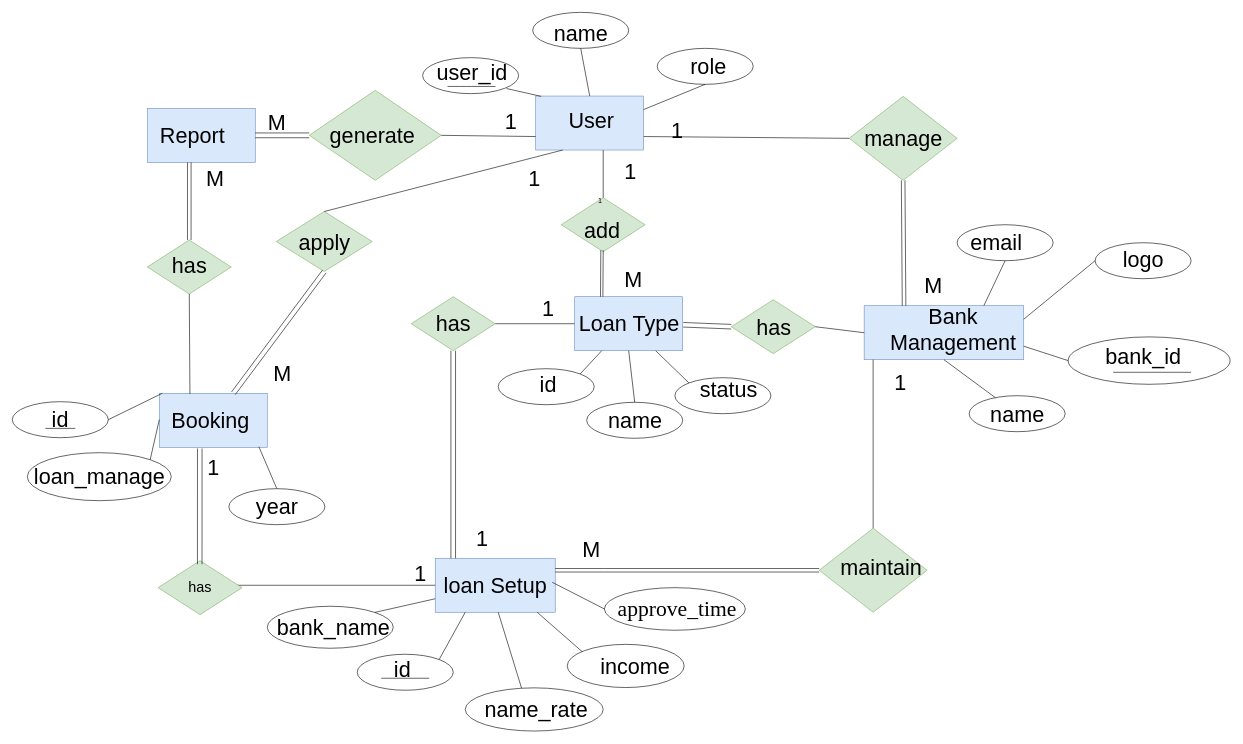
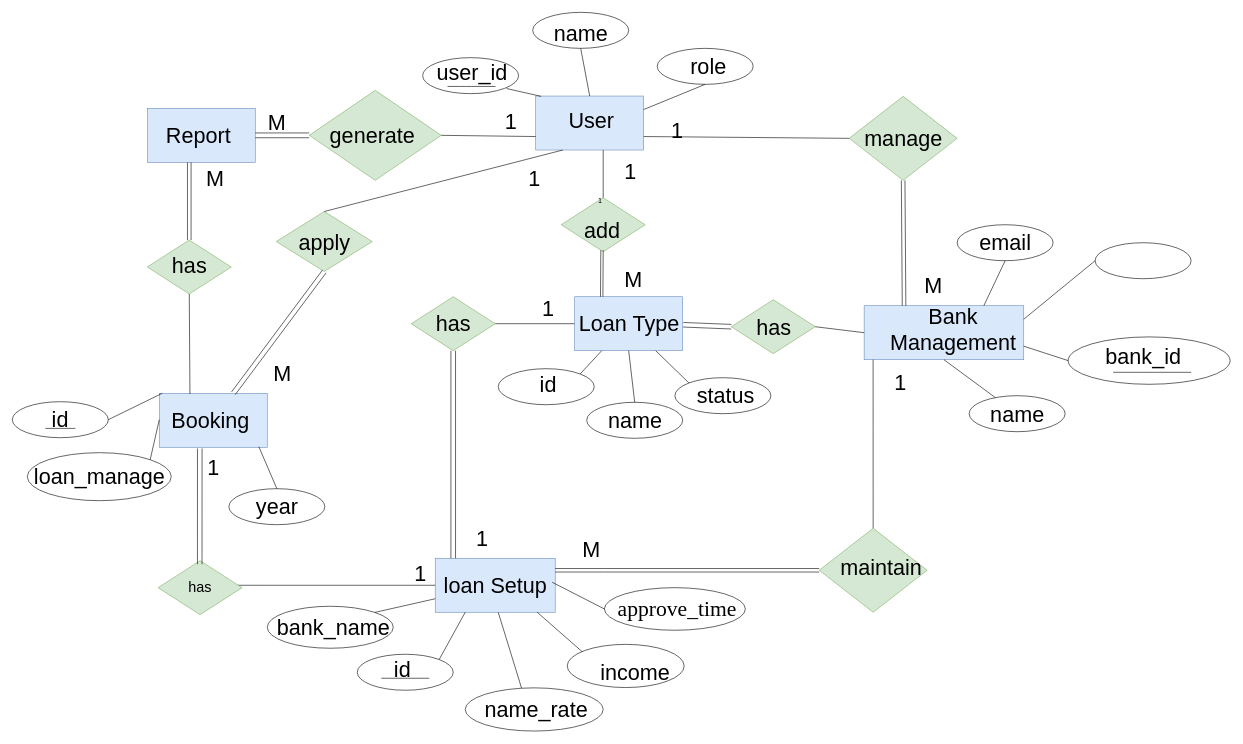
node "Report": moved (192, 135) -> (198, 135)
node "email": moved (996, 243) -> (1005, 243)
node "logo": removed
node "status": moved (728, 390) -> (725, 396)
node "income": moved (635, 666) -> (635, 672)
